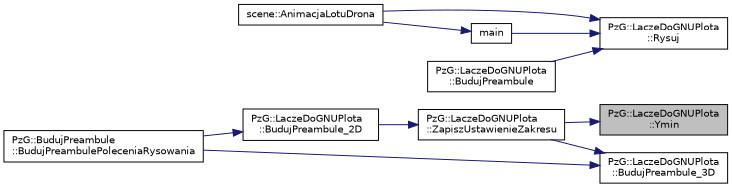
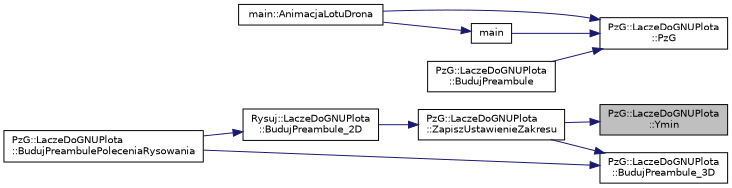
node "scene::AnimacjaLotuDrona": label "scene::AnimacjaLotuDrona" -> "main::AnimacjaLotuDrona"
node "PzG::LaczeDoGNUPlota ::Rysuj": label "PzG::LaczeDoGNUPlota ::Rysuj" -> "PzG::LaczeDoGNUPlota ::PzG"
node "PzG::LaczeDoGNUPlota ::BudujPreambule_2D": label "PzG::LaczeDoGNUPlota ::BudujPreambule_2D" -> "Rysuj::LaczeDoGNUPlota ::BudujPreambule_2D"
node "PzG::BudujPreambule ::BudujPreambulePoleceniaRysowania": label "PzG::BudujPreambule ::BudujPreambulePoleceniaRysowania" -> "PzG::LaczeDoGNUPlota ::BudujPreambulePoleceniaRysowania"
